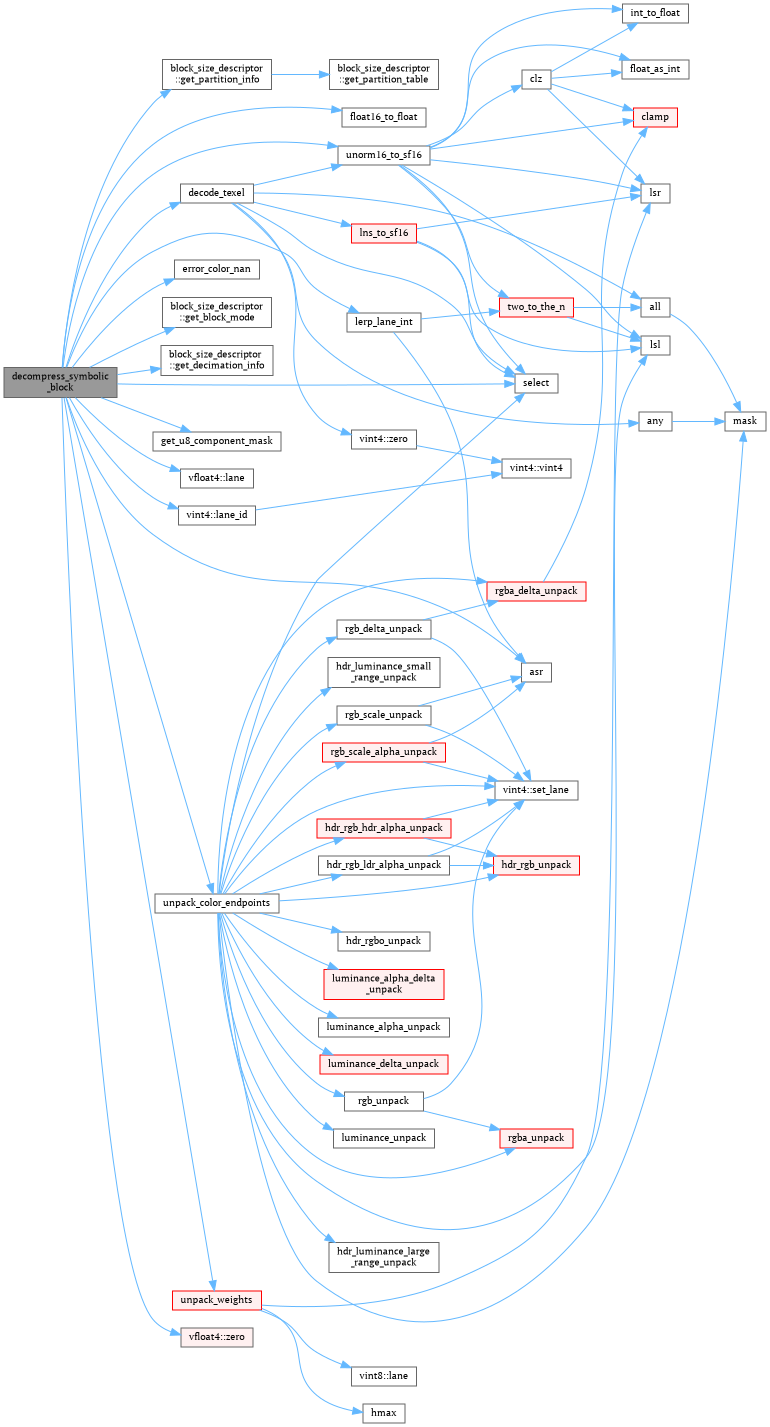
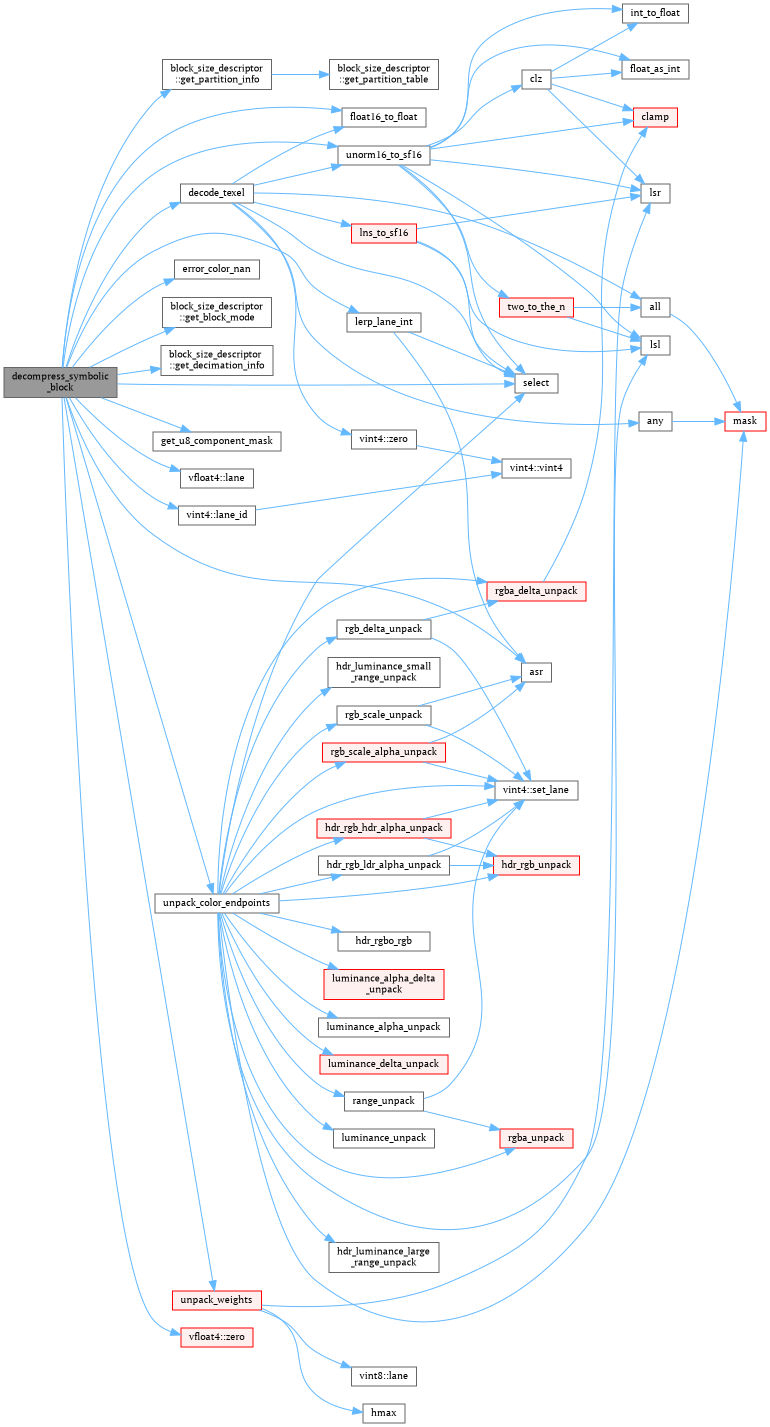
edge "decode_texel" -> "float16_to_float": added
edge "lerp_lane_int" -> "two_to_the_n": now "lerp_lane_int" -> "select"
node "mask": color grey40 -> red
node "hdr_rgbo_unpack": label "hdr_rgbo_unpack" -> "hdr_rgbo_rgb"
node "rgb_unpack": label "rgb_unpack" -> "range_unpack"
node "vfloat4::zero": color grey40 -> red
